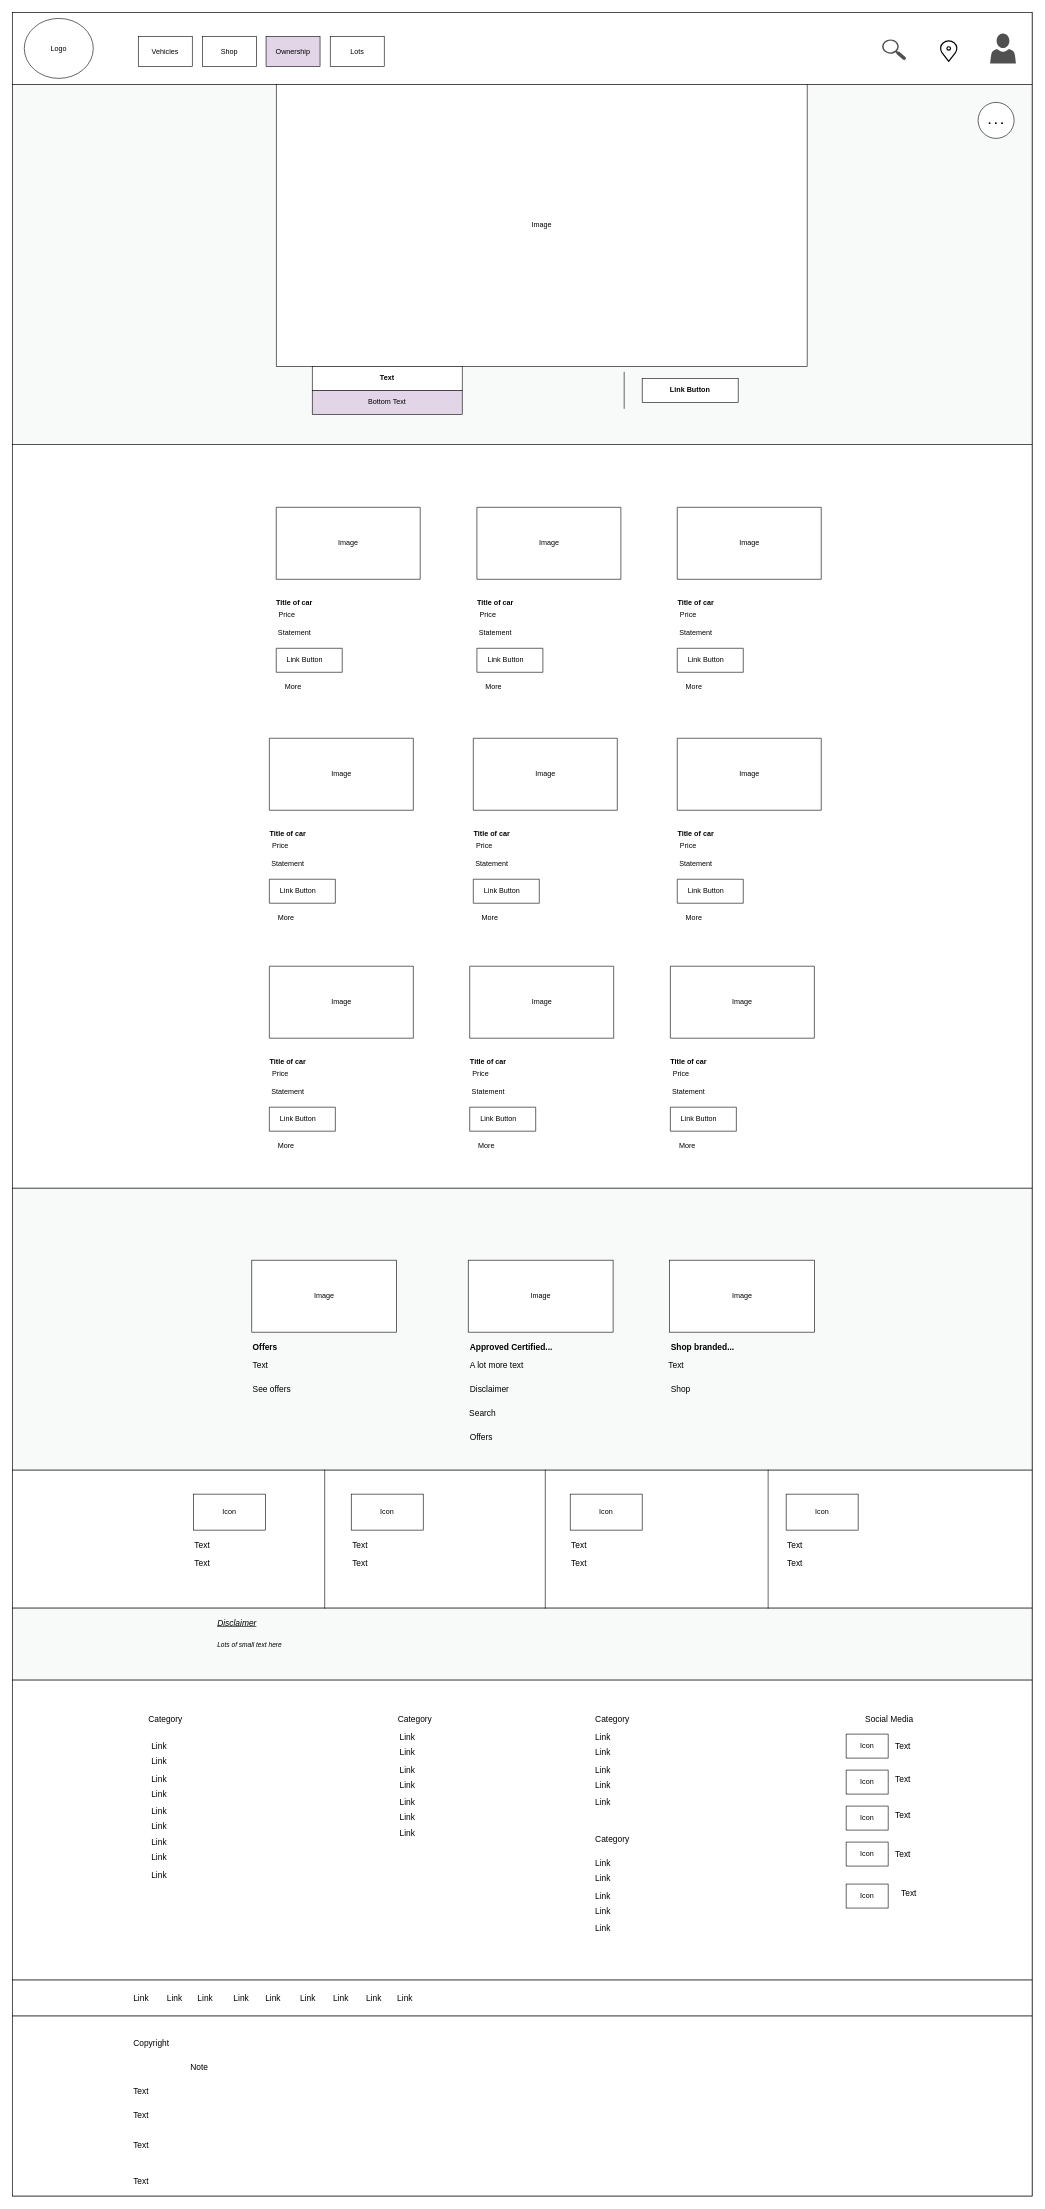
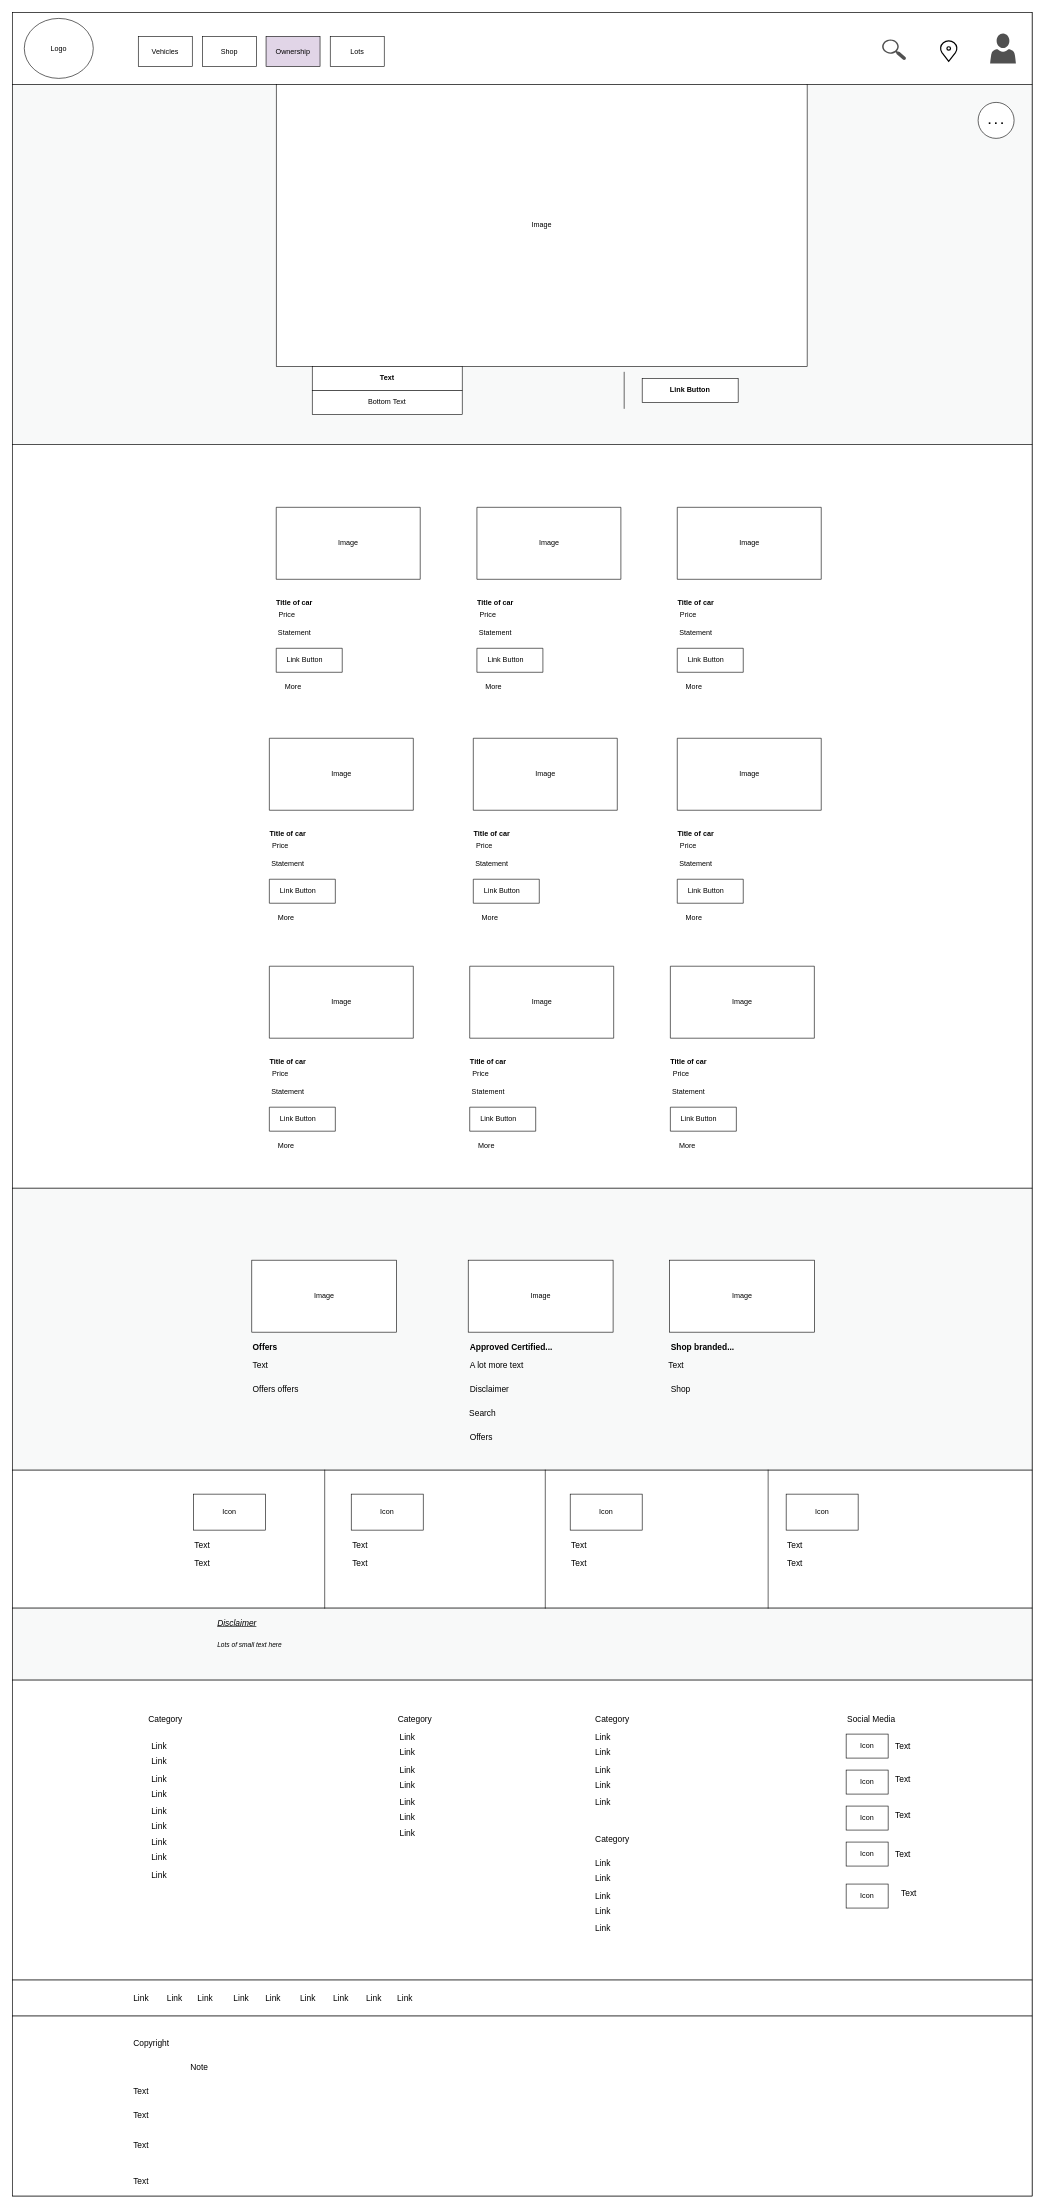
node "Bottom Text": fillcolor #e1d5e7 -> #ffffff
node "See offers": label "See offers" -> "Offers offers"
node "Social Media": moved (891, 1719) -> (873, 1719)
